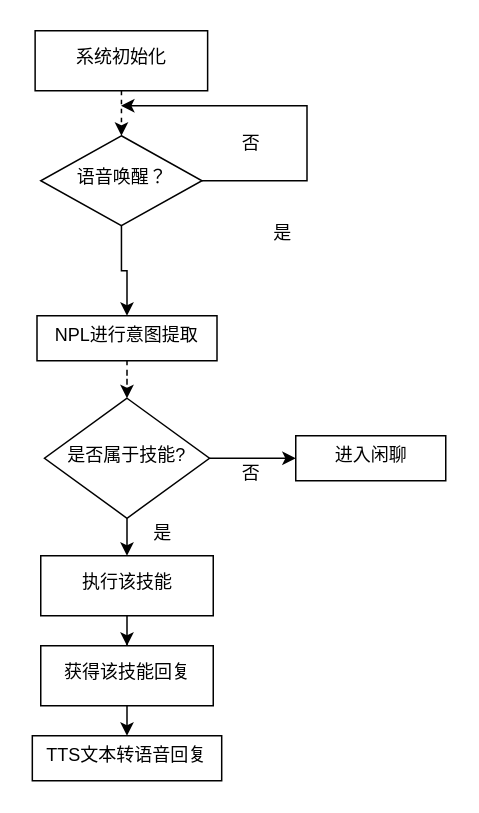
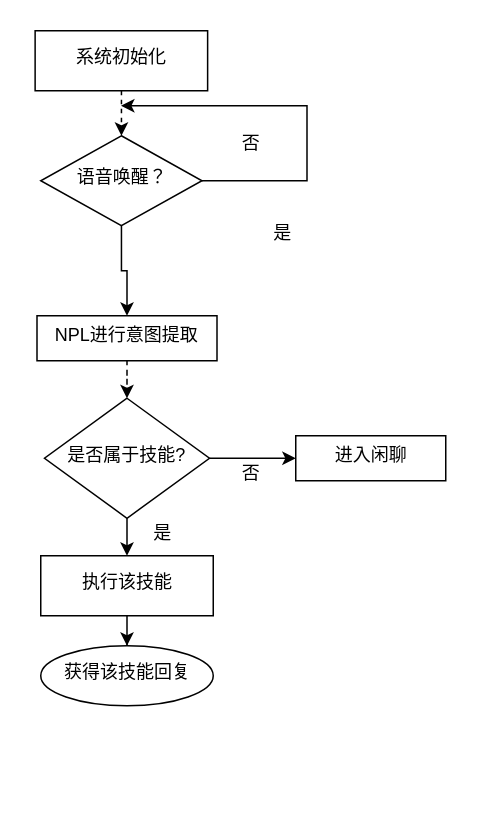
node "获得该技能回复": shape rectangle -> ellipse
edge "获得该技能回复" -> "TTS文本转语音回复": removed
node "TTS文本转语音回复": removed
